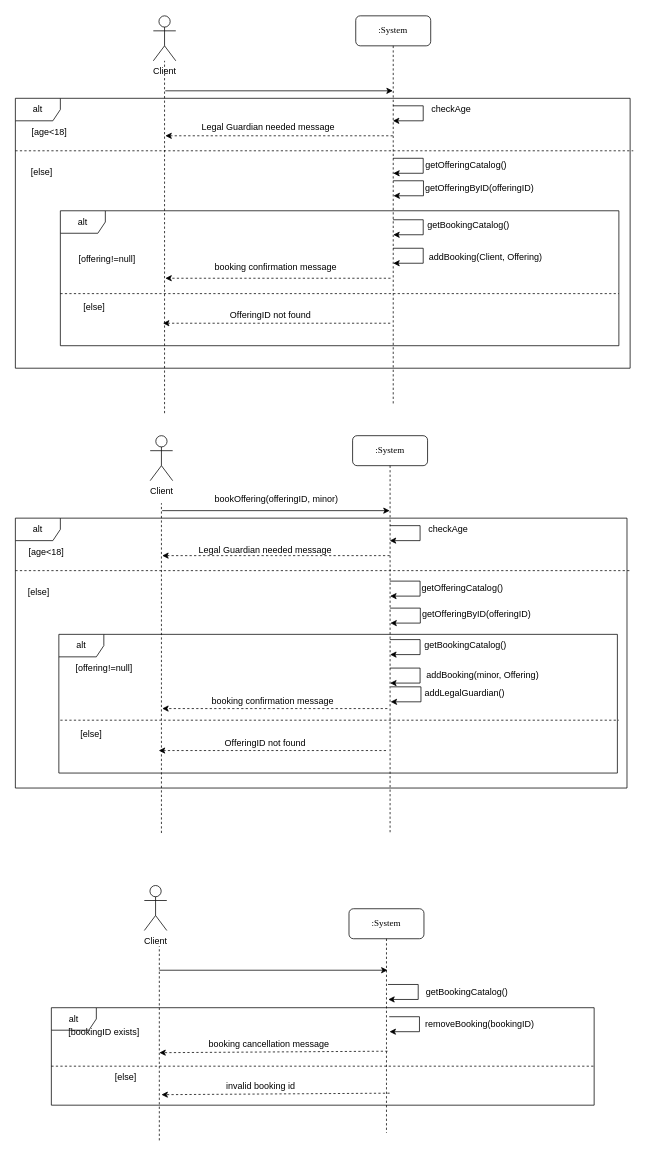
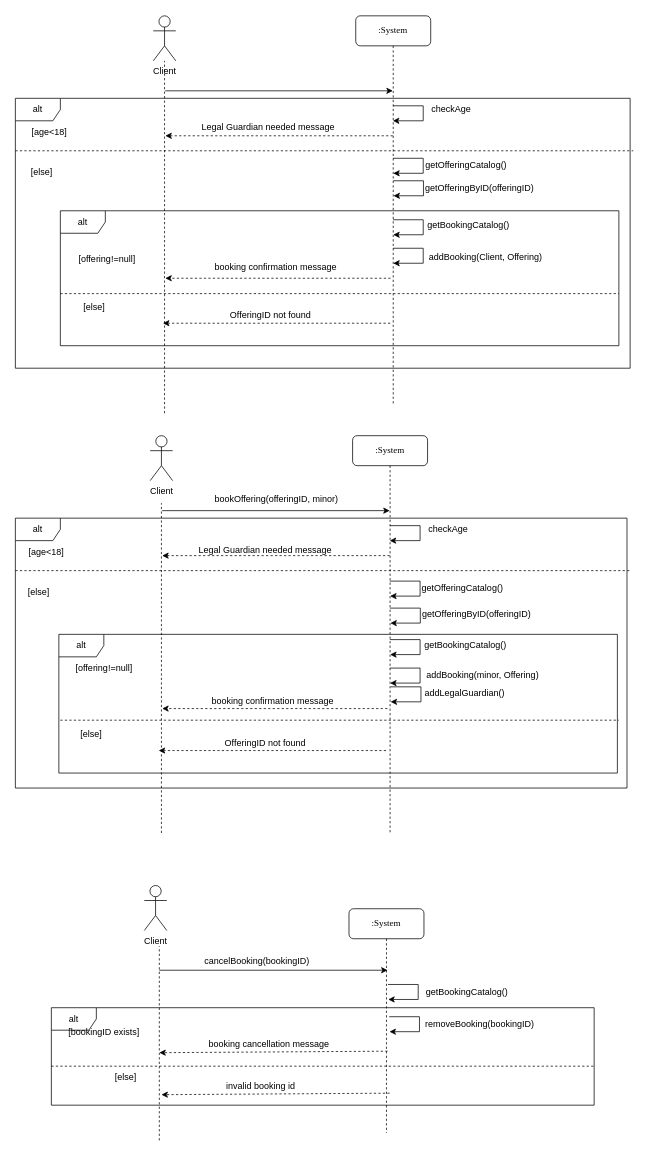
node "cancelBooking(bookingID)": added
